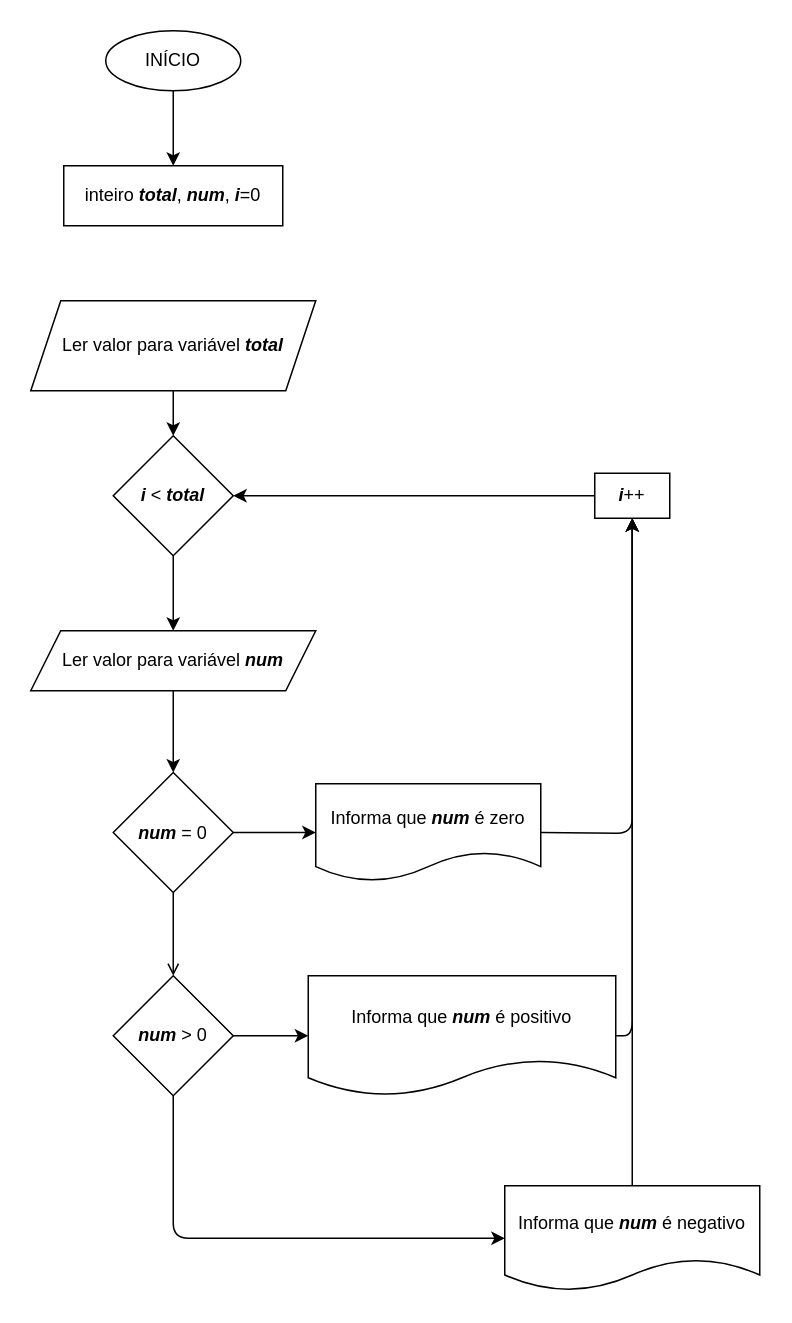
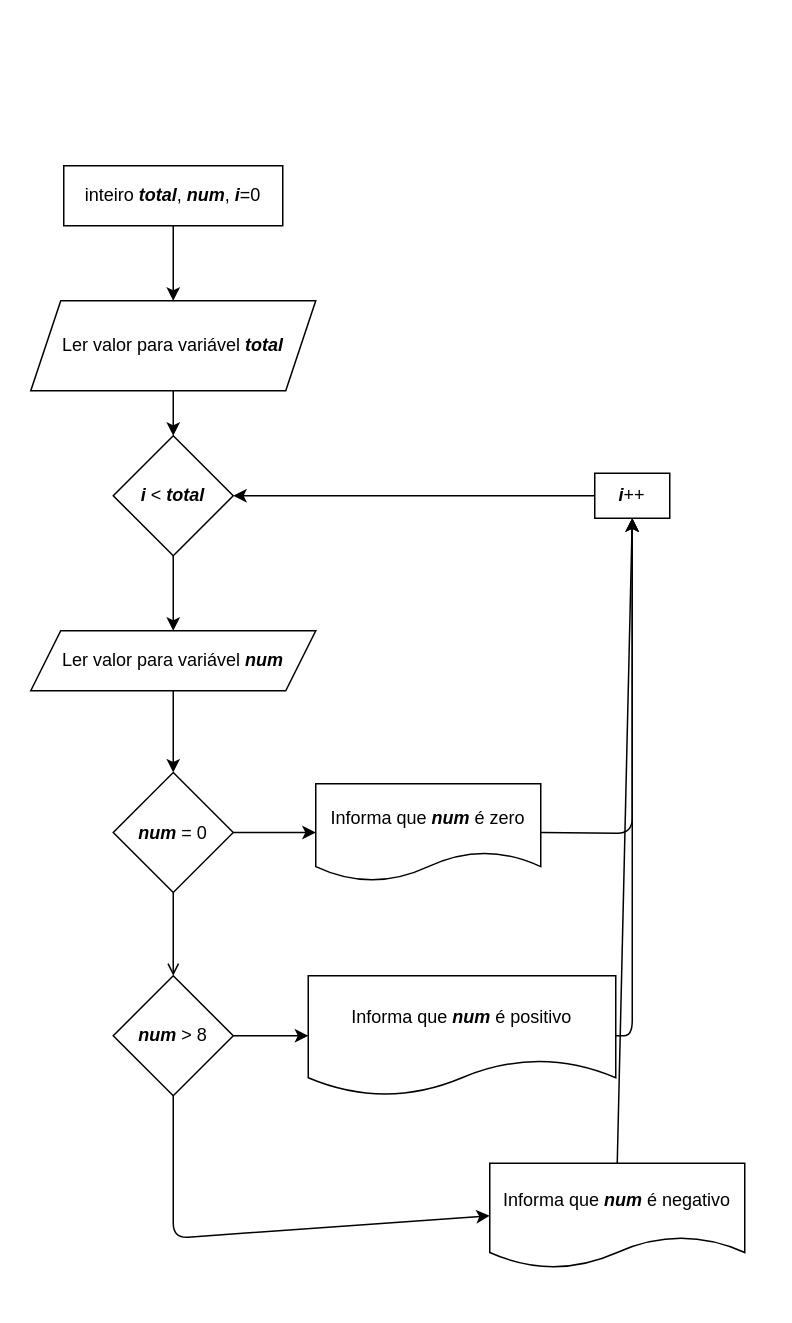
node "INÍCIO": removed
edge "INÍCIO" -> "inteiro total, num, i=0": removed
edge "inteiro total, num, i=0" -> "Ler valor para variável total": added
node "num > 0": label "num > 0" -> "num > 8"
node "Informa que num é negativo": moved (632, 1238) -> (617, 1216)
